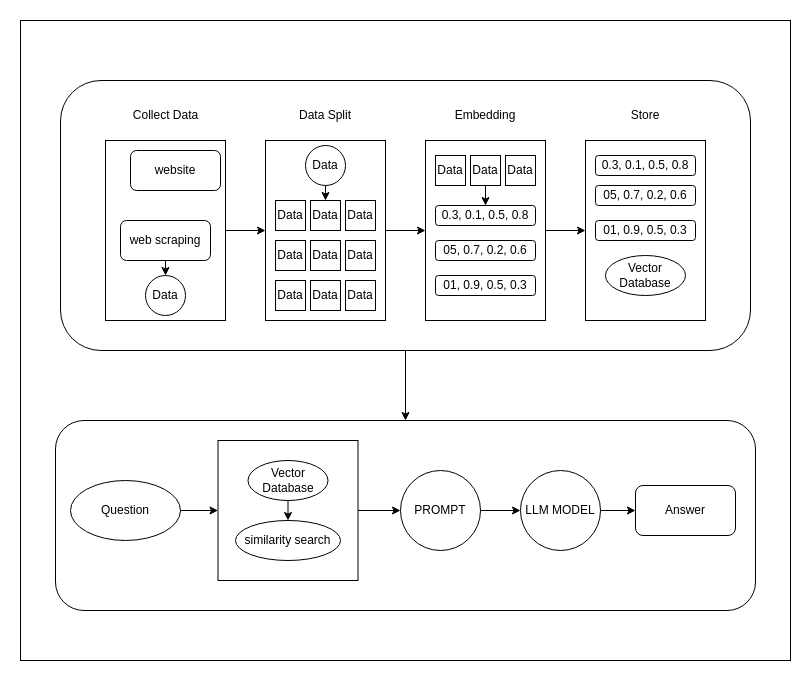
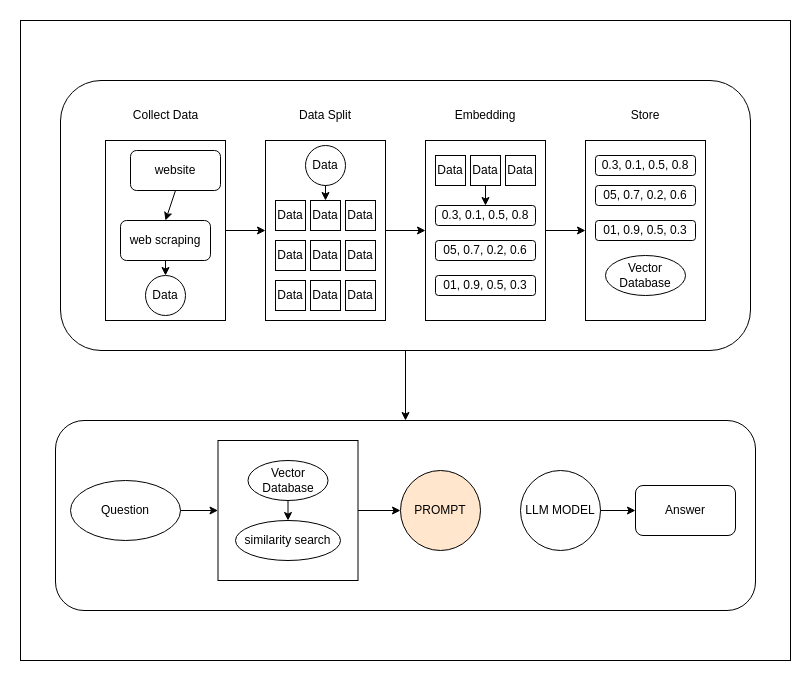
edge "website" -> "web scraping": added
node "PROMPT": fillcolor #ffffff -> #ffe6cc
edge "PROMPT" -> "LLM MODEL": removed
